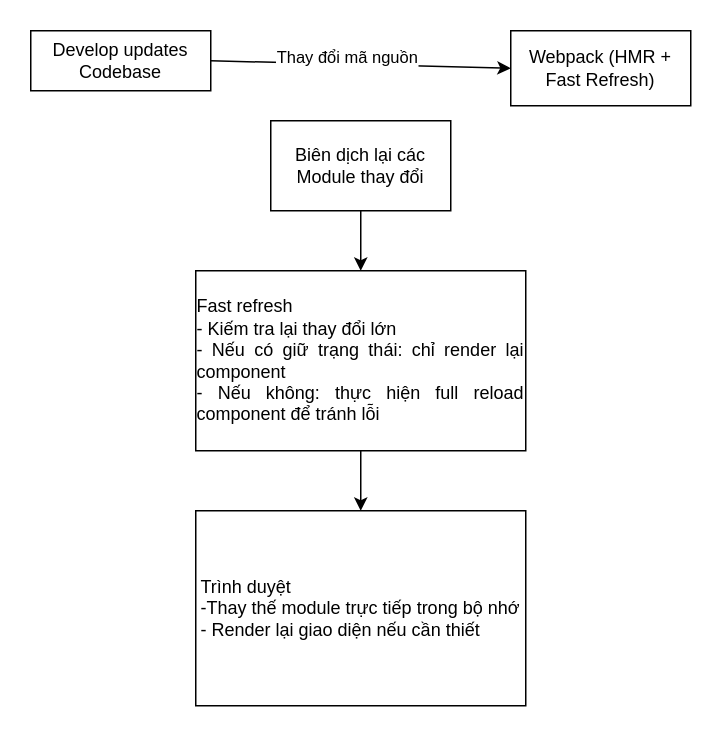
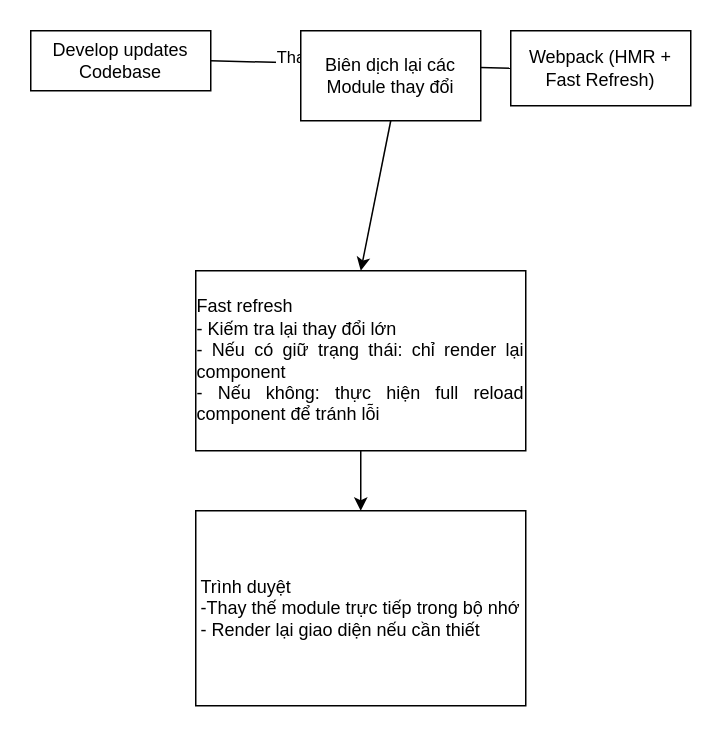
edge "Develop updates Codebase" -> "Webpack (HMR + Fast Refresh)": arrowhead classic -> none
node "Biên dịch lại các Module thay đổi": moved (361, 166) -> (391, 76)
